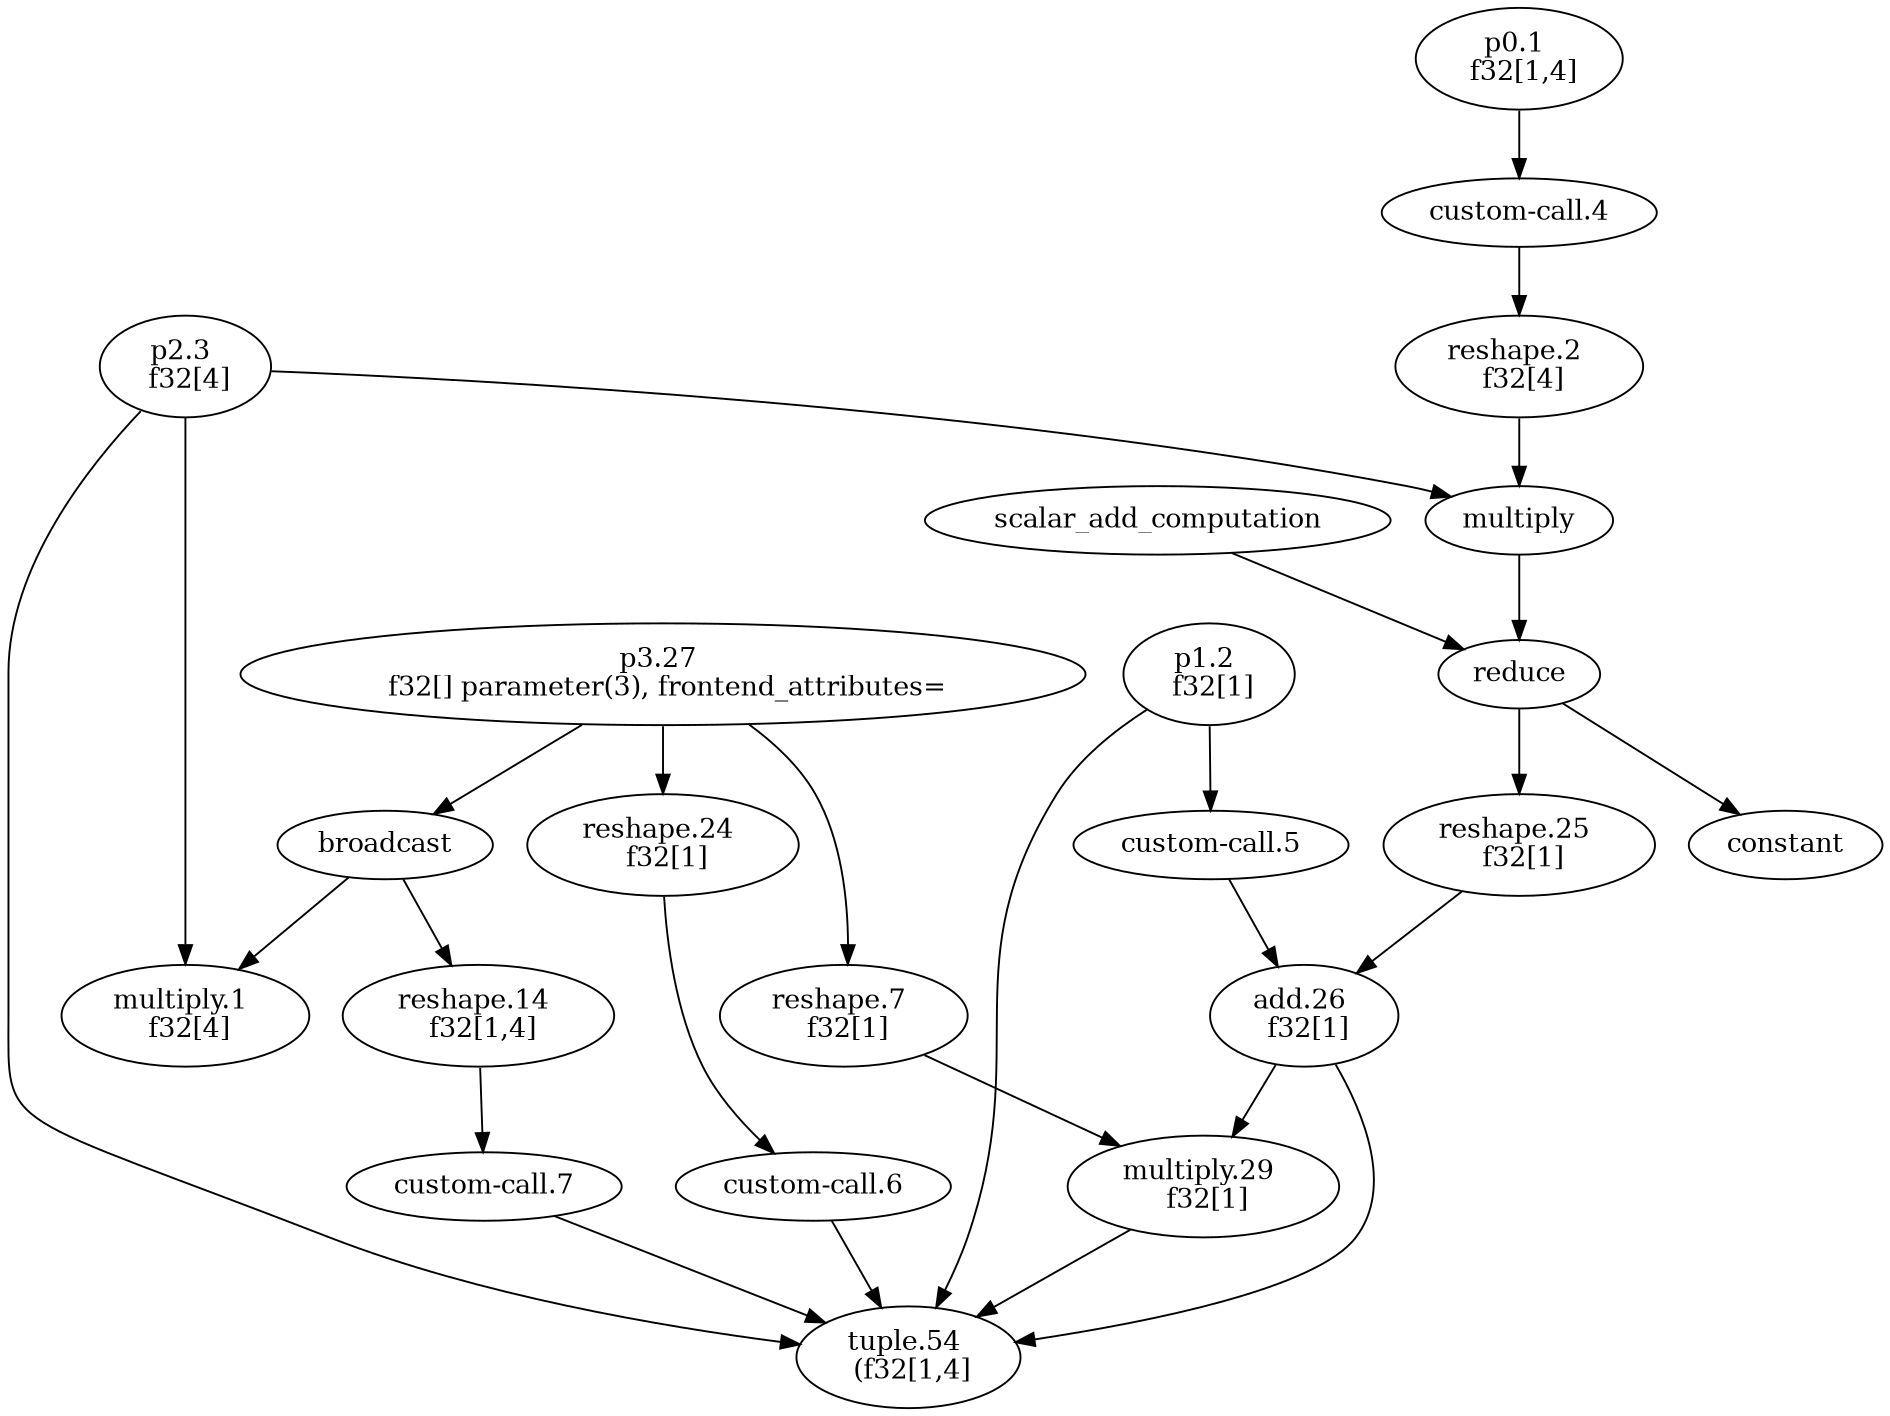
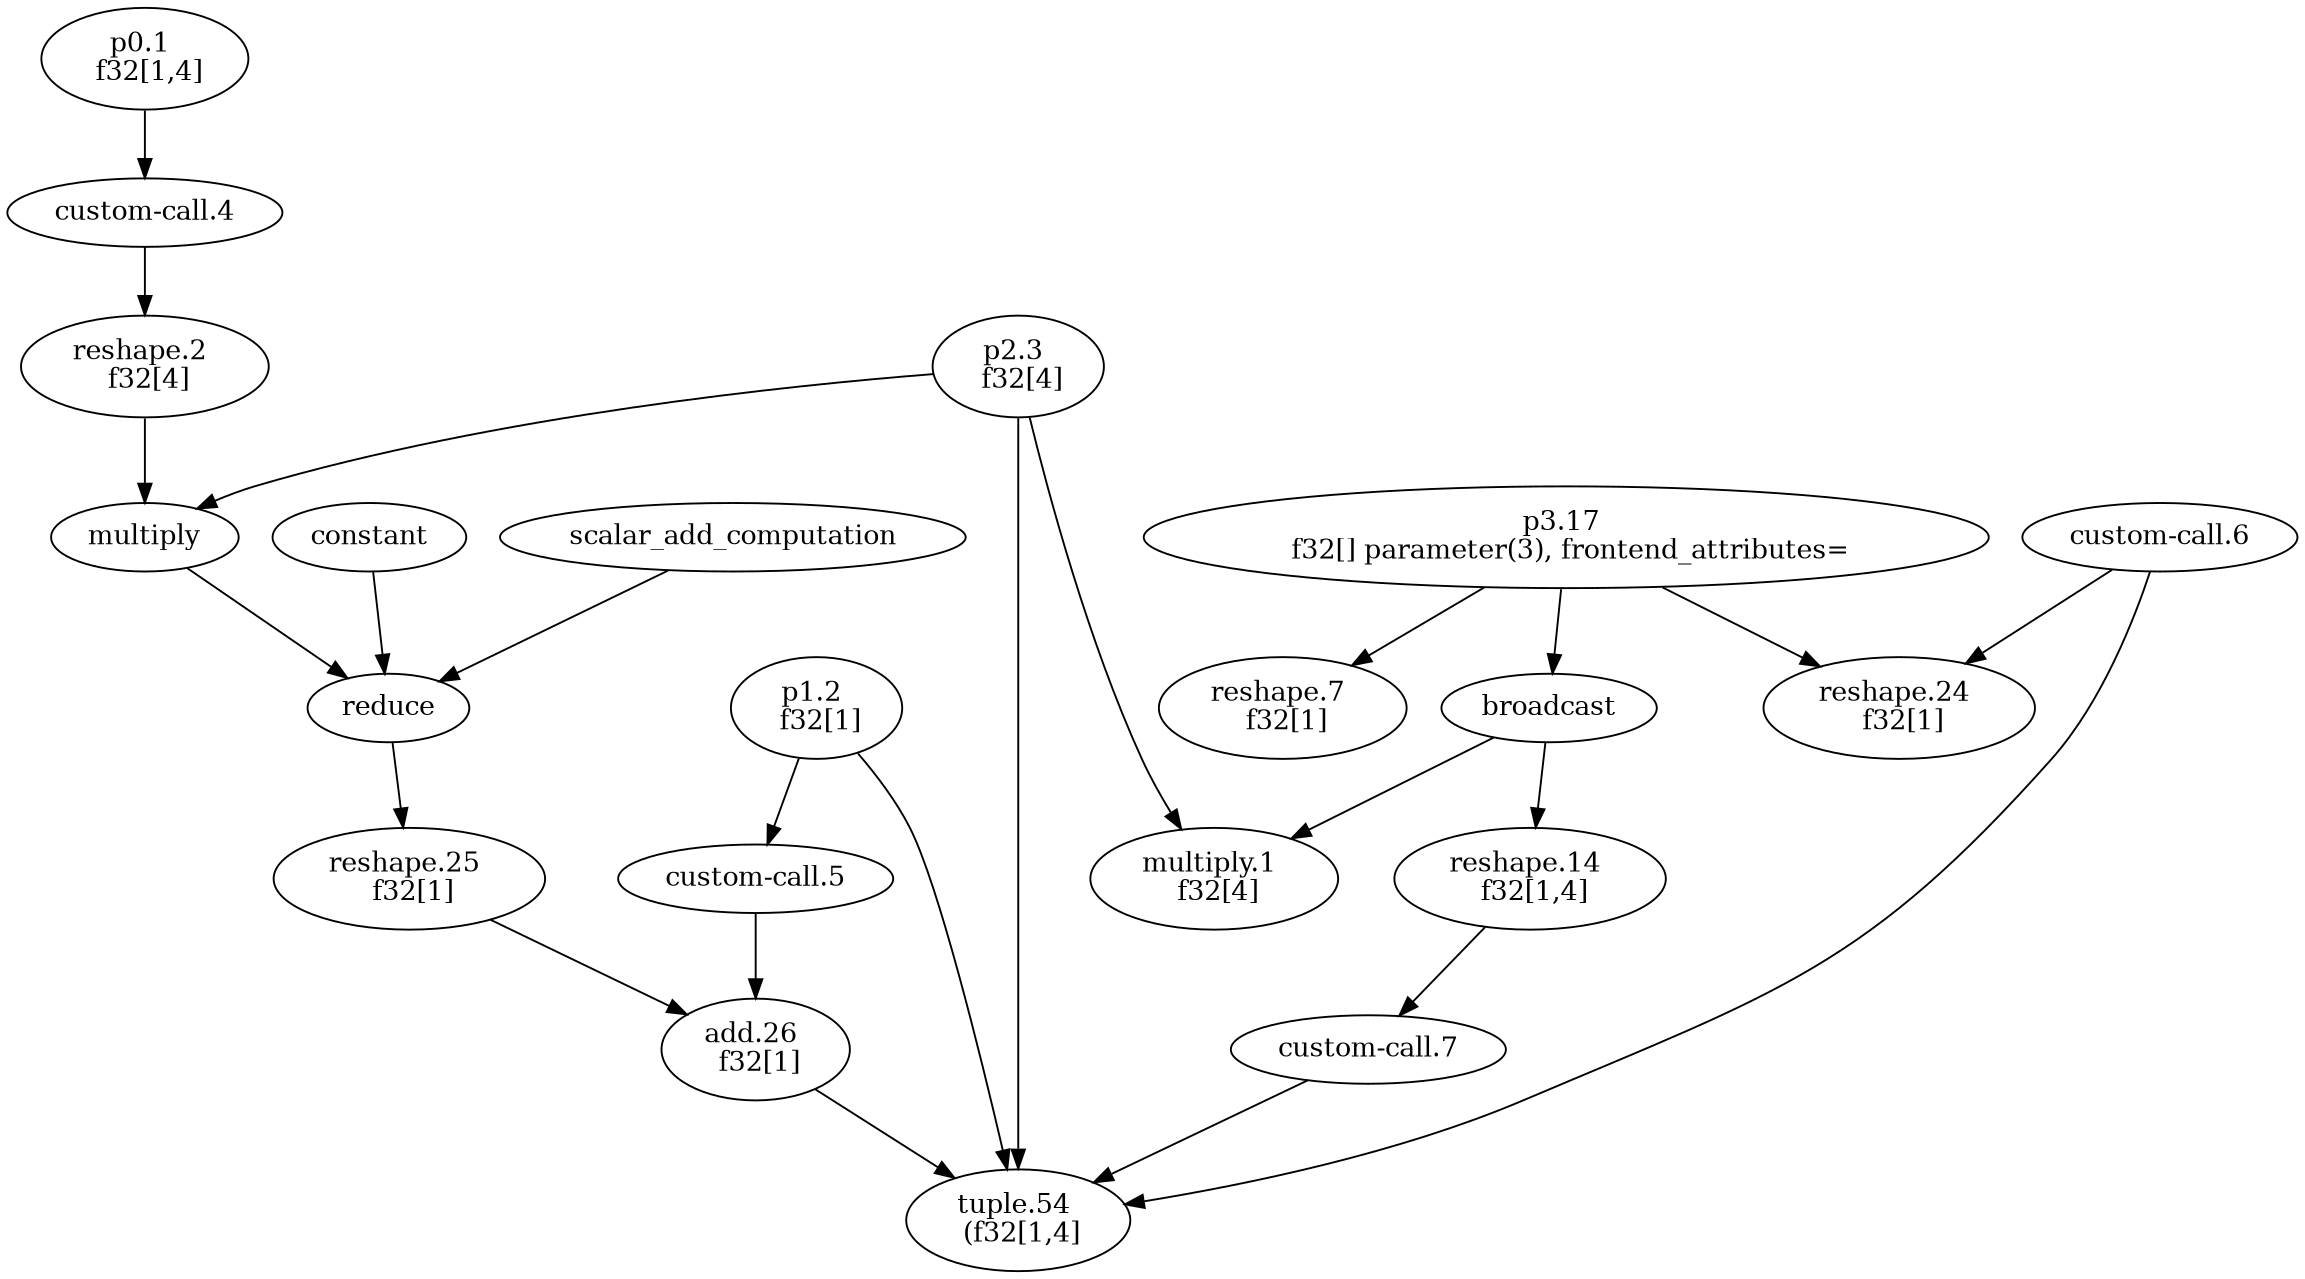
node "p3.27 f32[] parameter(3), frontend_attributes=": label "p3.27 f32[] parameter(3), frontend_attributes=" -> "p3.17 f32[] parameter(3), frontend_attributes="
edge "reduce" -> "constant": reversed
edge "reshape.24 f32[1]" -> "custom-call.6": reversed
node "multiply.29 f32[1]": removed
